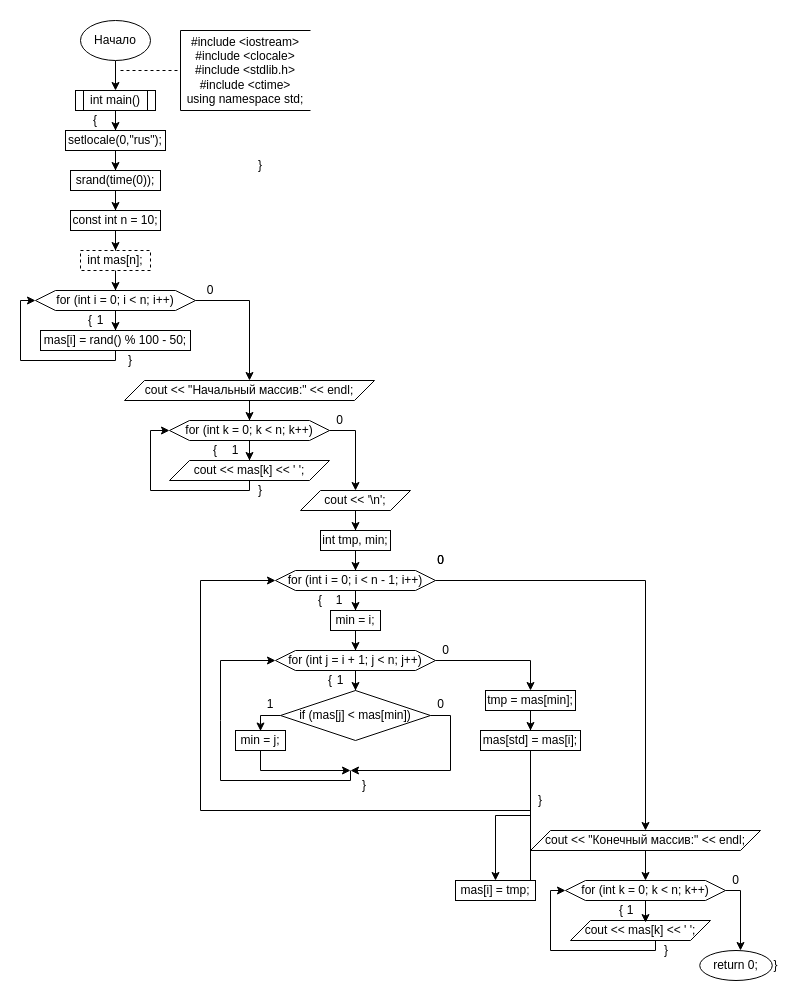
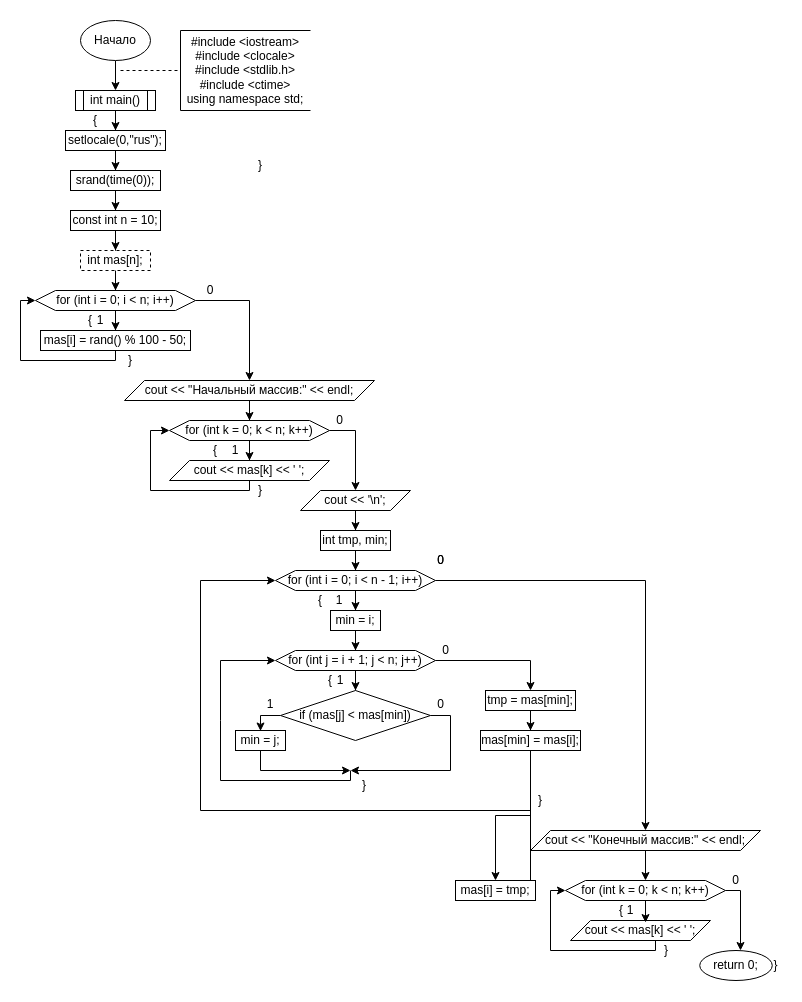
node "mas[std] = mas[i];": label "mas[std] = mas[i];" -> "mas[min] = mas[i];"
